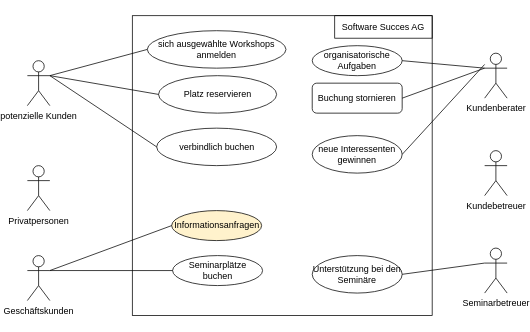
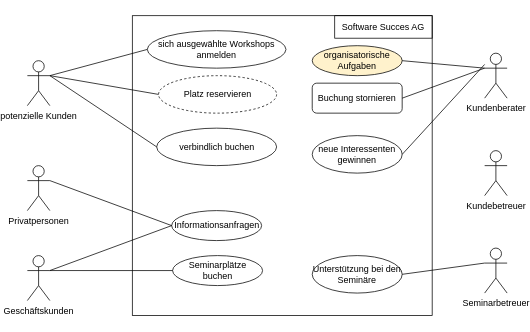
node "organisatorische Aufgaben": fillcolor #ffffff -> #fff2cc
node "Platz reservieren": style solid -> dashed
edge "Privatpersonen" -- "Informationsanfragen": added
node "Informationsanfragen": fillcolor #fff2cc -> #ffffff
